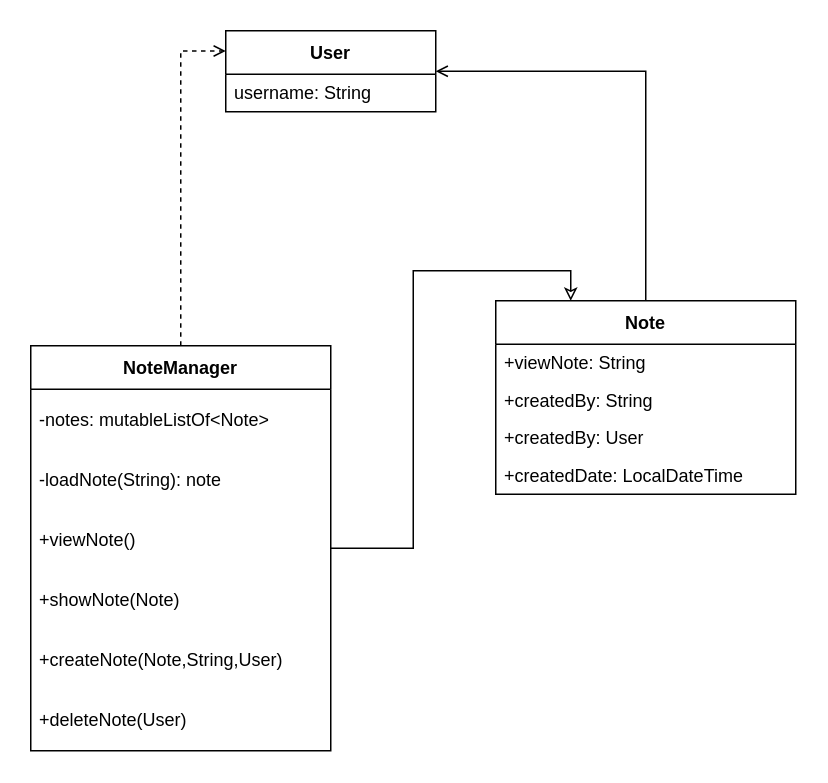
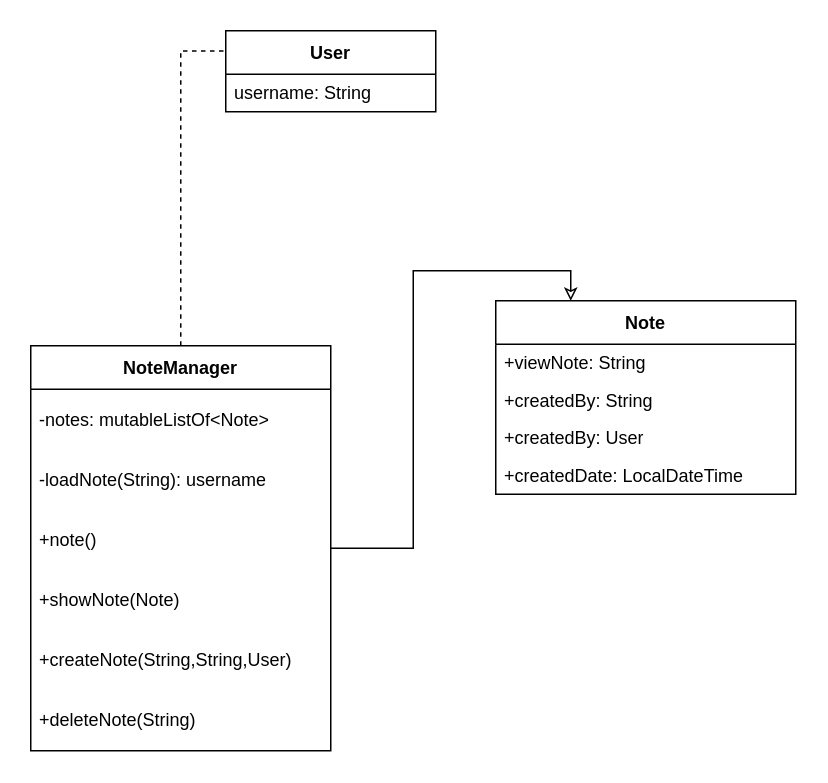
edge "NoteManager" -> "User": arrowhead open -> none
edge "Note" -> "User": removed
node "-loadNote(String): note": label "-loadNote(String): note" -> "-loadNote(String): username"
node "+viewNote()": label "+viewNote()" -> "+note()"
node "+createNote(Note,String,User)": label "+createNote(Note,String,User)" -> "+createNote(String,String,User)"
node "+deleteNote(User)": label "+deleteNote(User)" -> "+deleteNote(String)"
